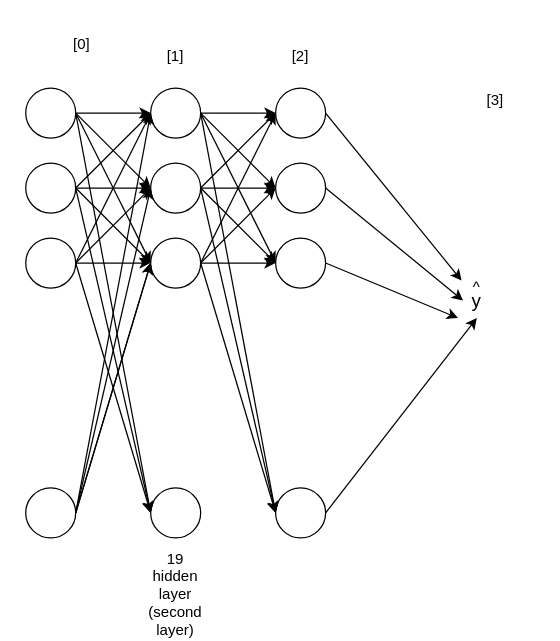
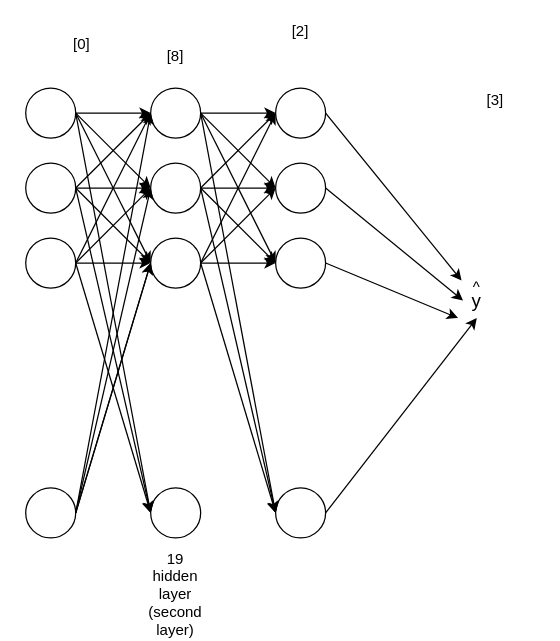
node "[1]": label "[1]" -> "[8]"
node "[2]": moved (301, 57) -> (301, 32)
